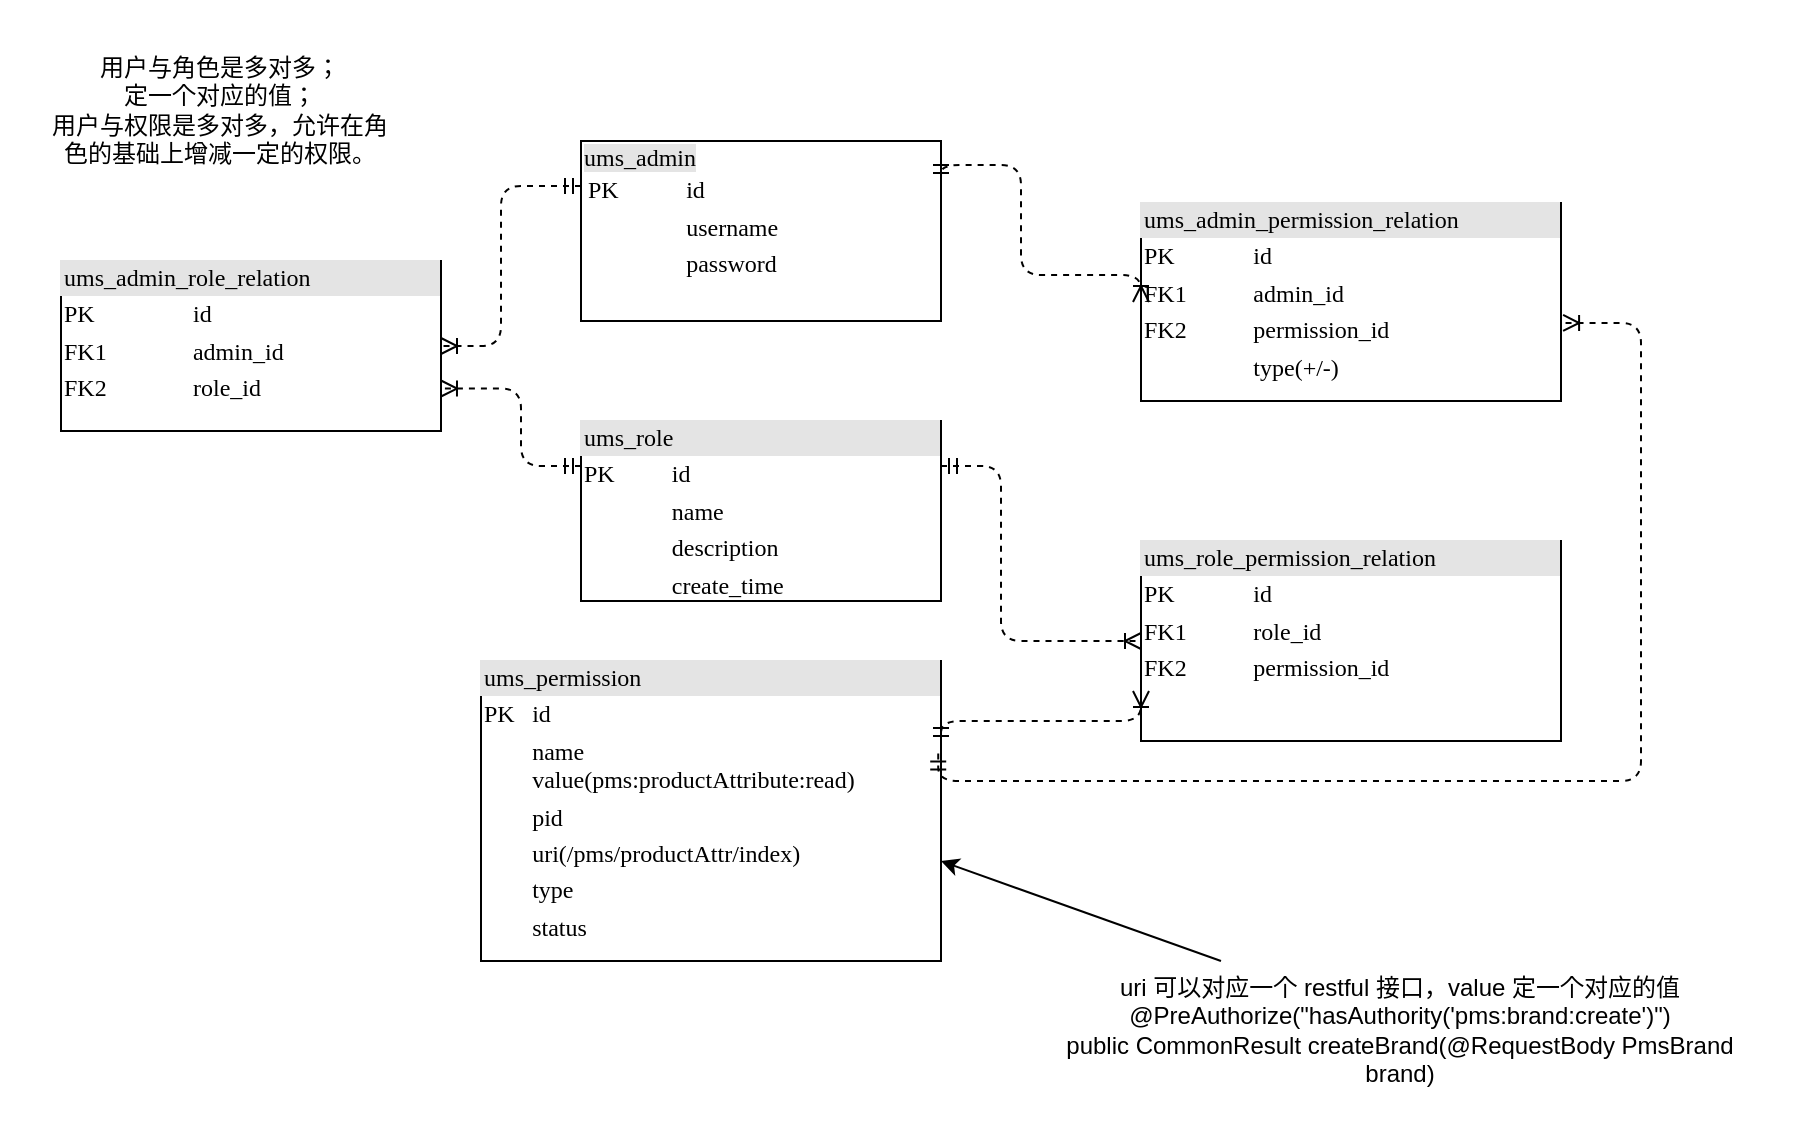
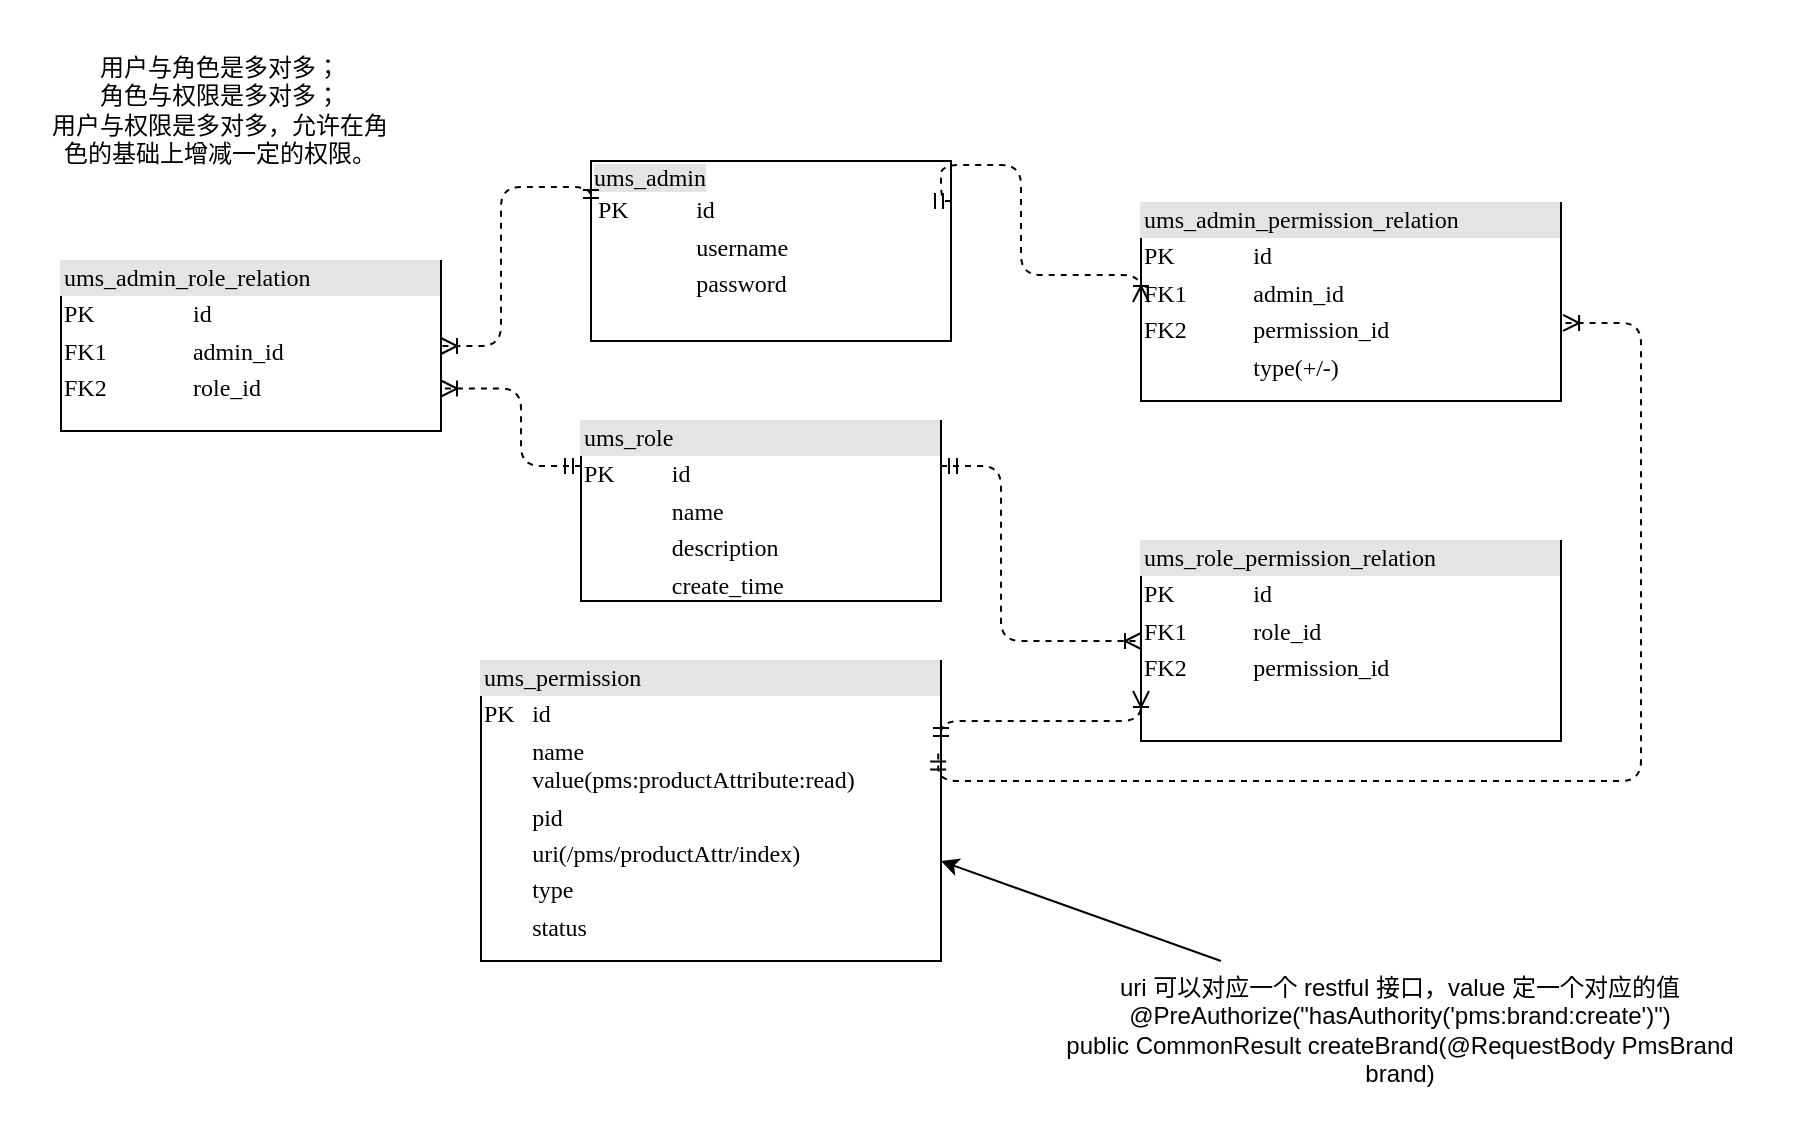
node "用户与角色是多对多； 定一个对应的值； 用户与权限是多对多，允许在角色的基础上增减一定的权限。": label "用户与角色是多对多； 定一个对应的值； 用户与权限是多对多，允许在角色的基础上增减一定的权限。" -> "用户与角色是多对多； 角色与权限是多对多； 用户与权限是多对多，允许在角色的基础上增减一定的权限。"
node "ums_adminPK id username password": moved (761, 231) -> (771, 251)
